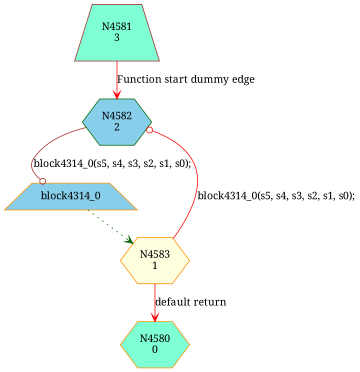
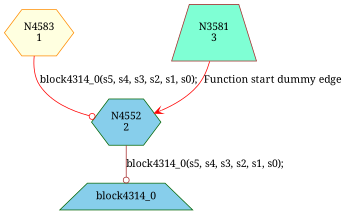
node "N4581 3": label "N4581 3" -> "N3581 3"
node "N4582 2": label "N4582 2" -> "N4552 2"
node "block4314_0": color darkorange -> darkgreen
edge "block4314_0" -> "N4583 1": removed
node "N4580 0": removed
